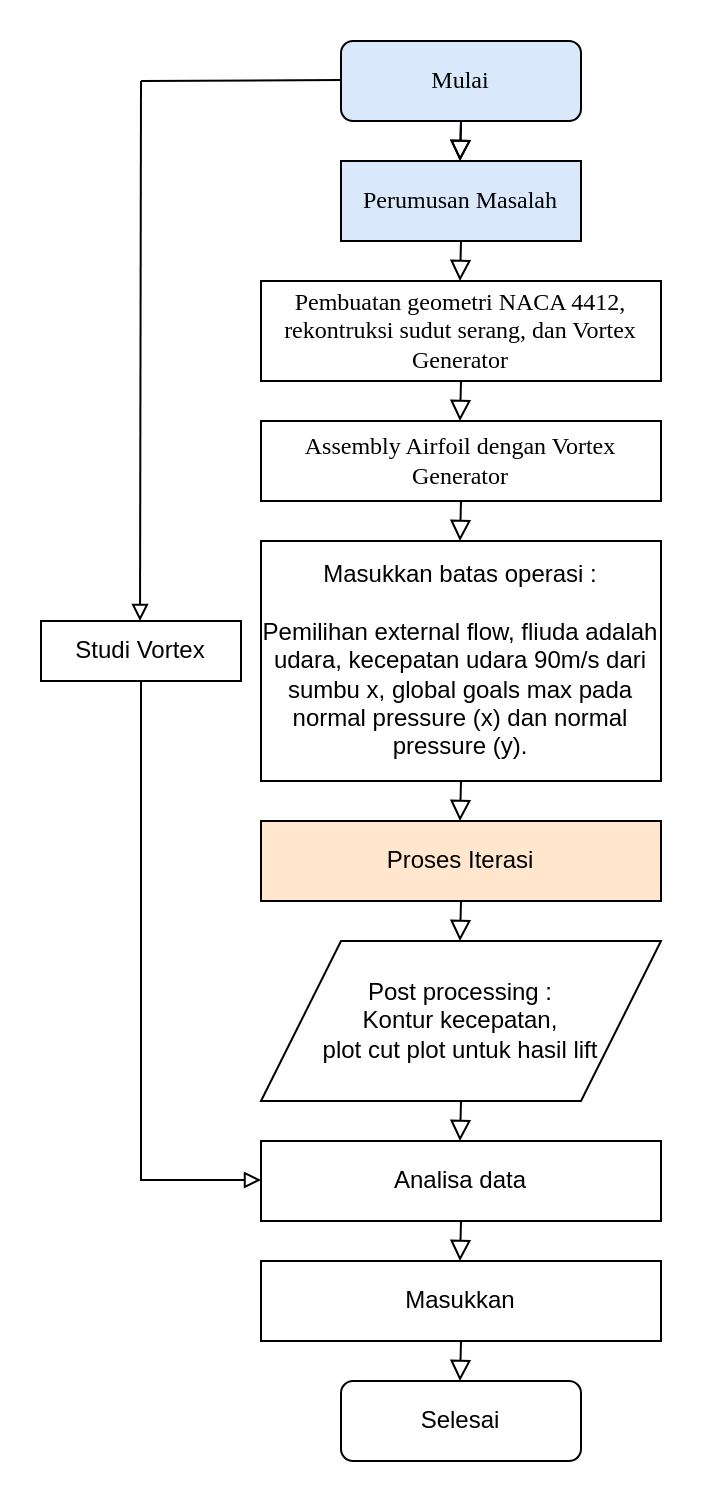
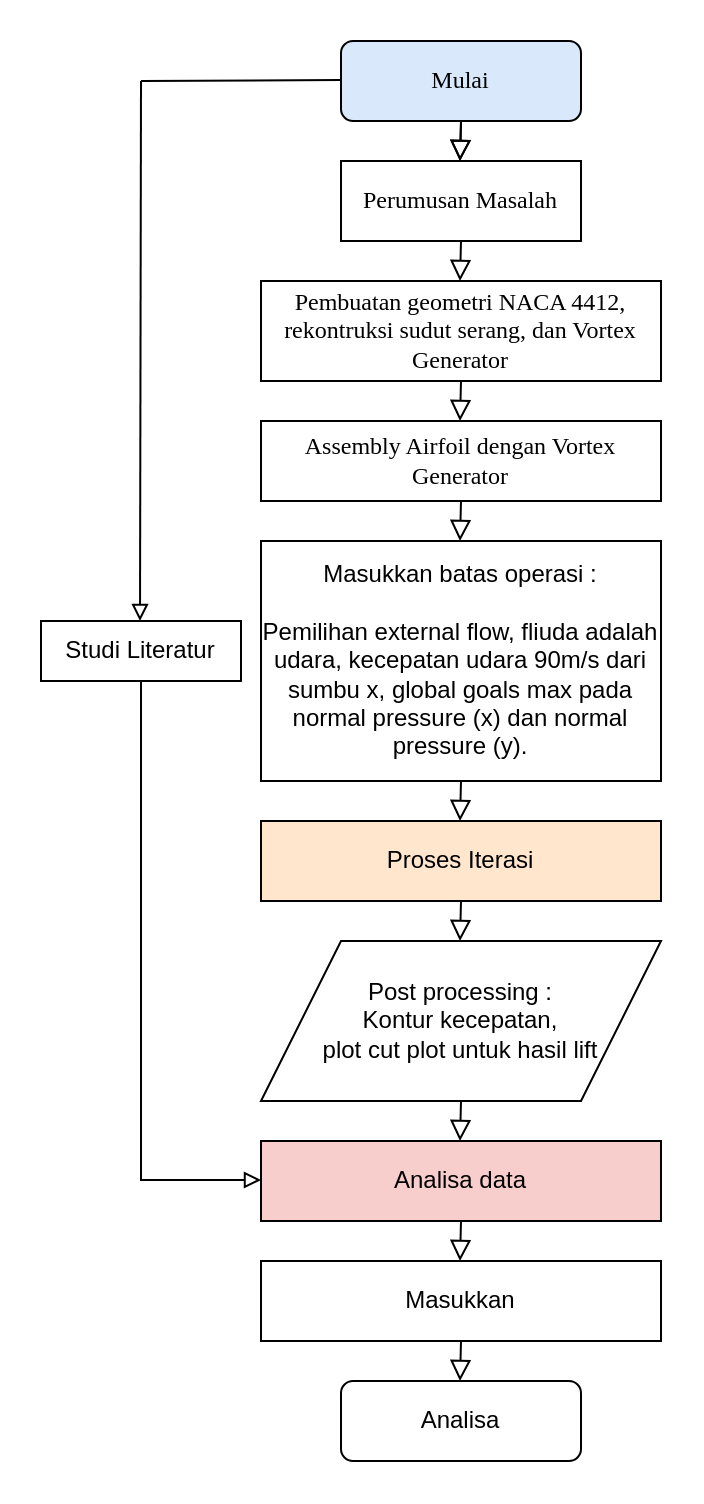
node "Perumusan Masalah": fillcolor #dae8fc -> #ffffff
node "Studi Vortex": label "Studi Vortex" -> "Studi Literatur"
node "Analisa data": fillcolor #ffffff -> #f8cecc
node "Selesai": label "Selesai" -> "Analisa"
